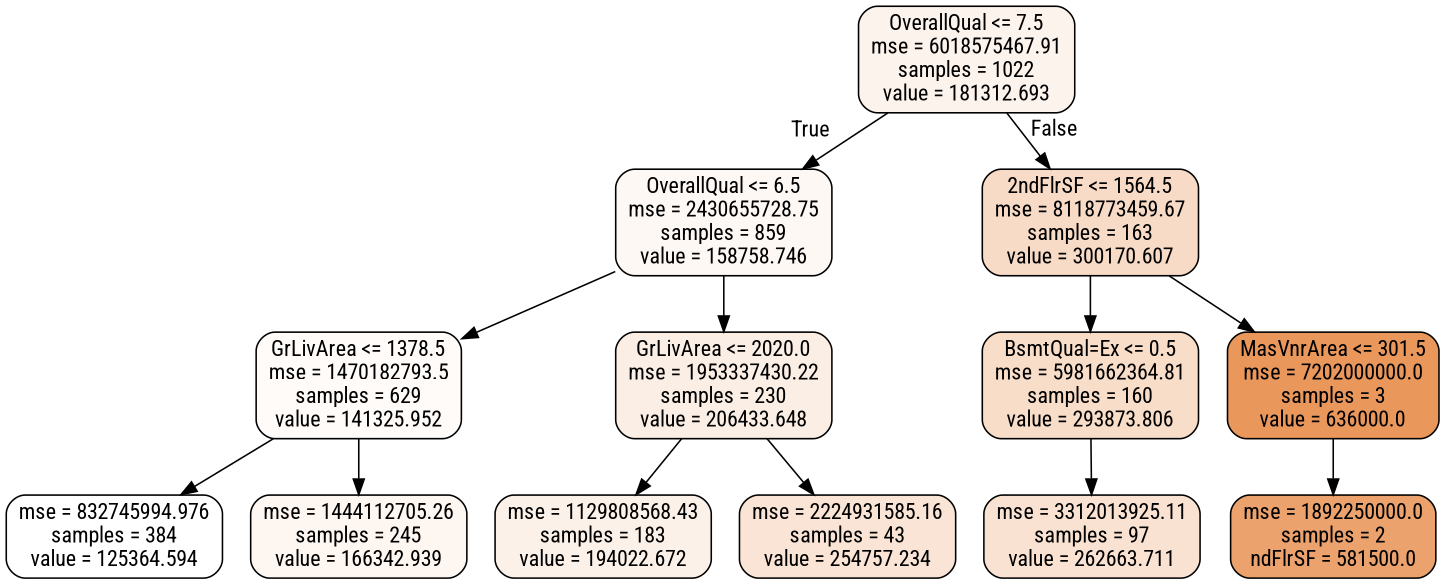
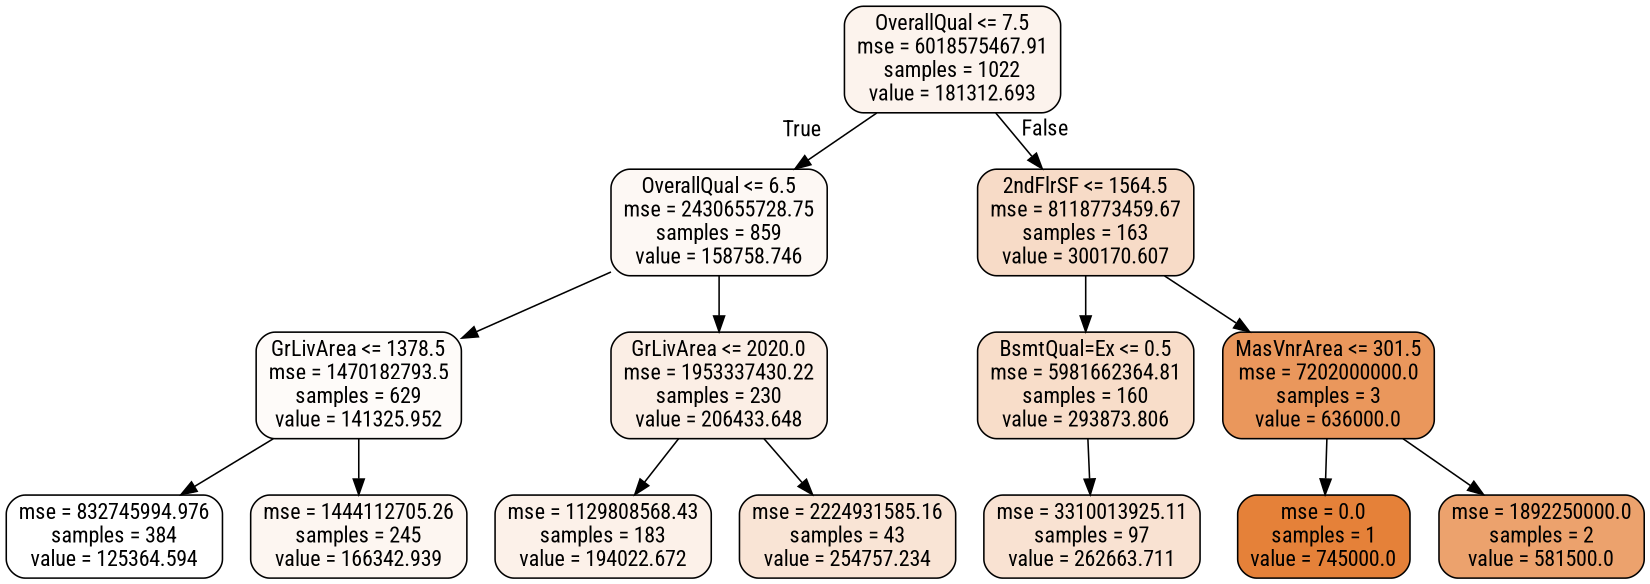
node "mse = 3312013925.11 samples = 97 value = 262663.711": label "mse = 3312013925.11 samples = 97 value = 262663.711" -> "mse = 3310013925.11 samples = 97 value = 262663.711"
node "mse = 0.0 samples = 1 value = 745000.0": added
node "mse = 1892250000.0 samples = 2 ndFlrSF = 581500.0": label "mse = 1892250000.0 samples = 2 ndFlrSF = 581500.0" -> "mse = 1892250000.0 samples = 2 value = 581500.0"
